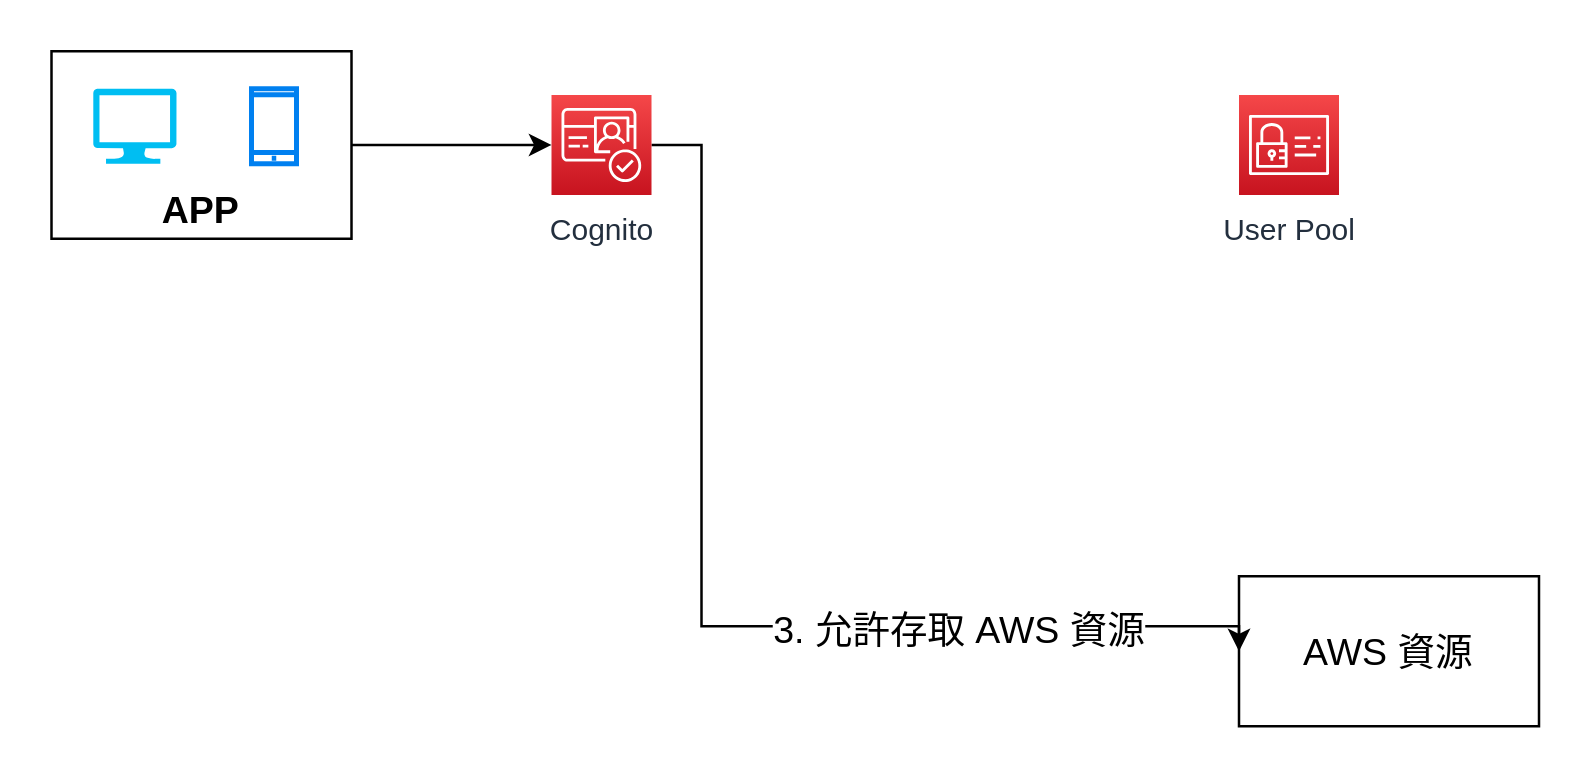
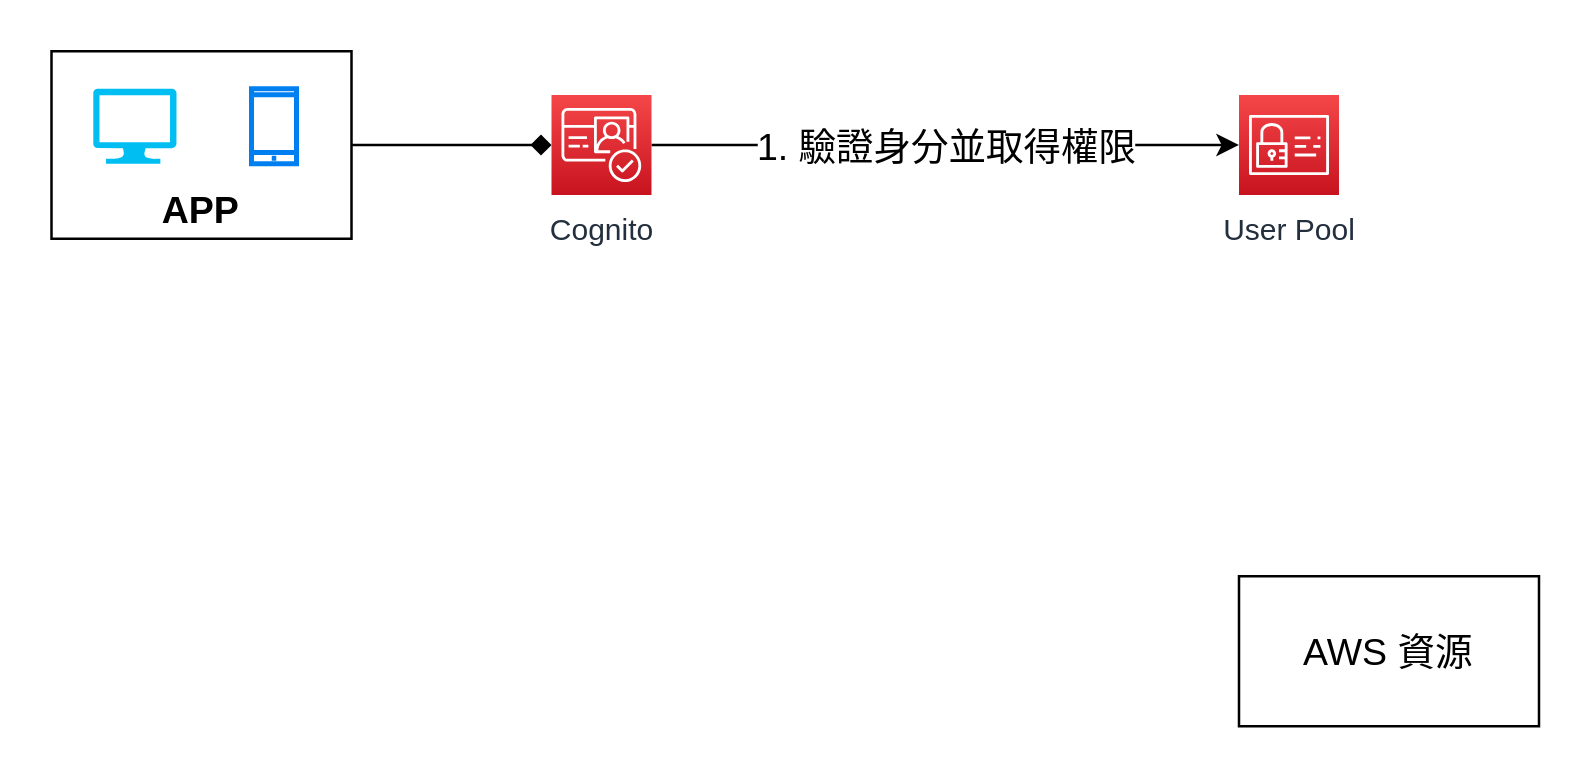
edge "APP" -> "Cognito": arrowhead classic -> diamond
edge "Cognito" -> "User Pool": added, label "1. 驗證身分並取得權限"
edge "Cognito" -> "AWS 資源": removed, label "3. 允許存取 AWS 資源"
